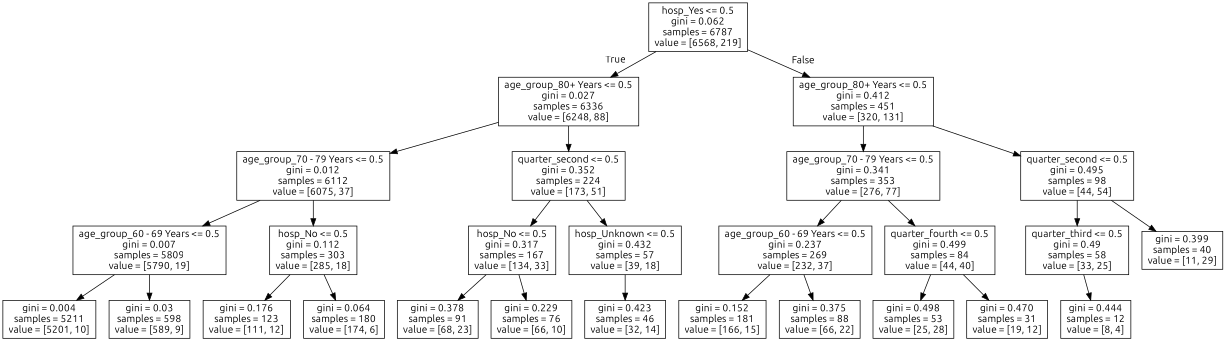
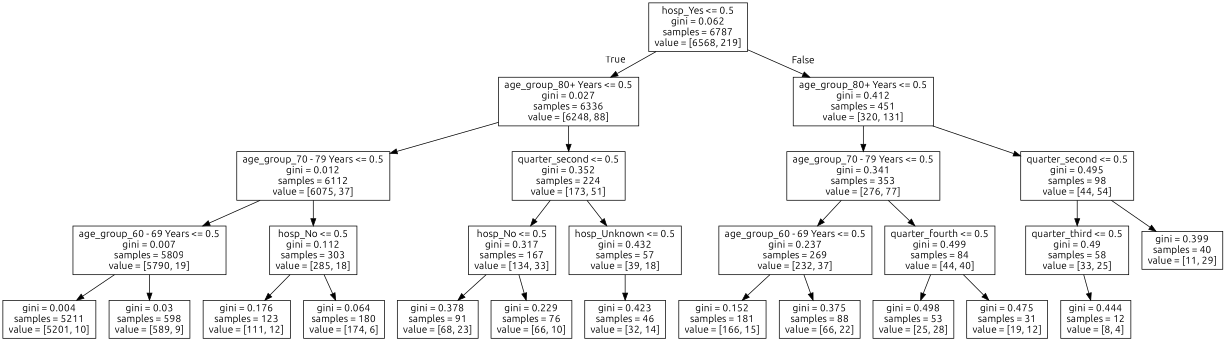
node "gini = 0.470 samples = 31 value = [19, 12]": label "gini = 0.470 samples = 31 value = [19, 12]" -> "gini = 0.475 samples = 31 value = [19, 12]"
